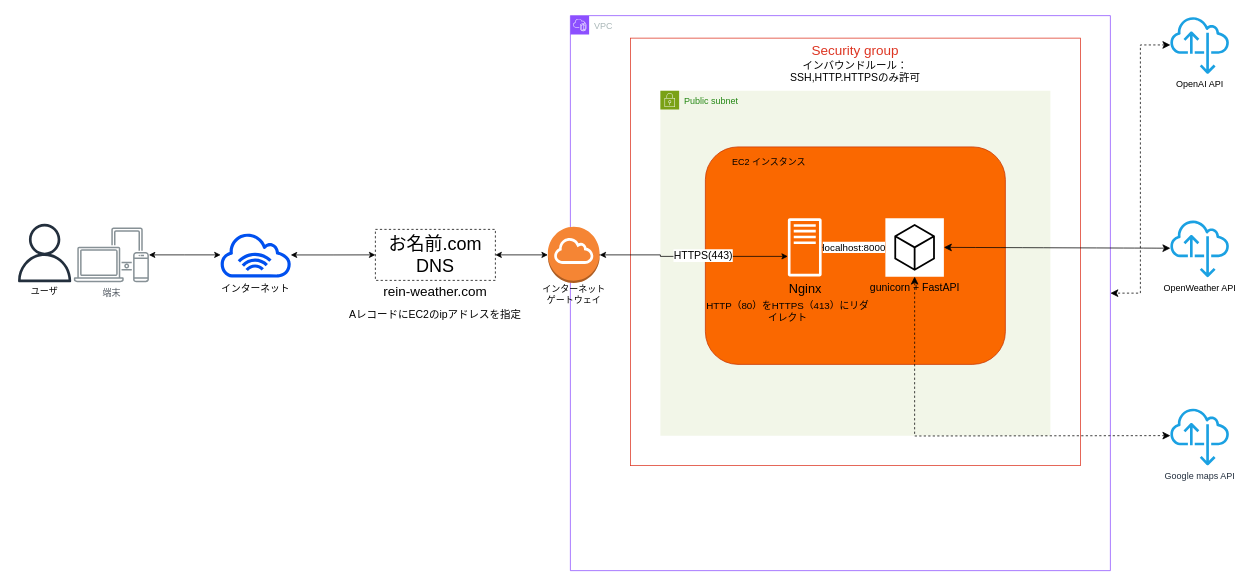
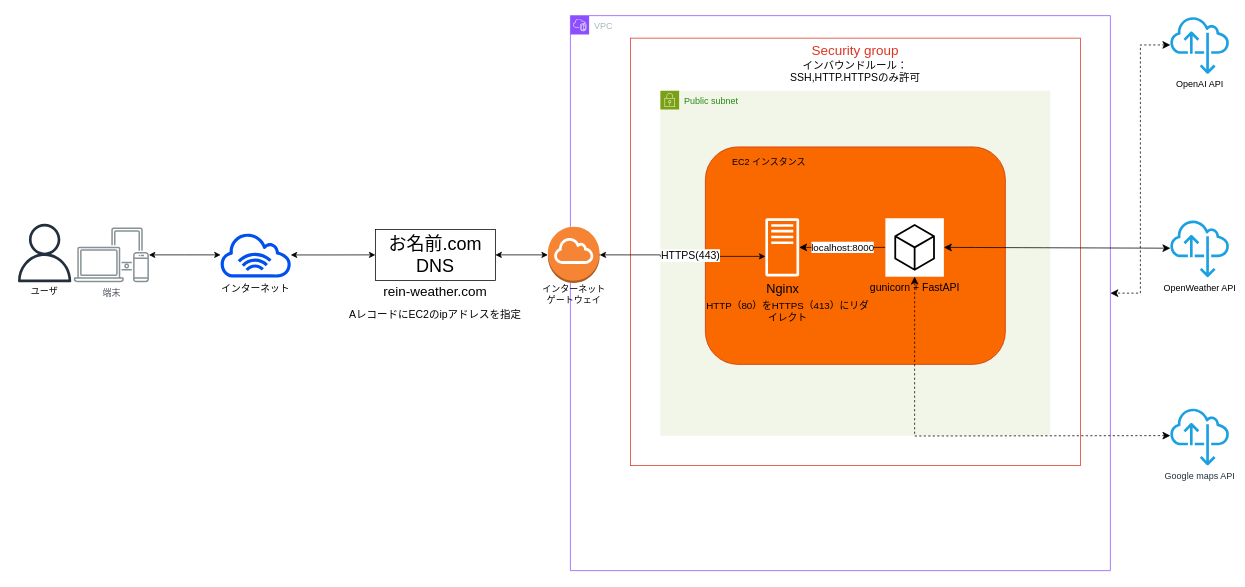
node "Nginx": moved (805, 247) -> (782, 247)
node "お名前.com DNS": style dashed -> solid
